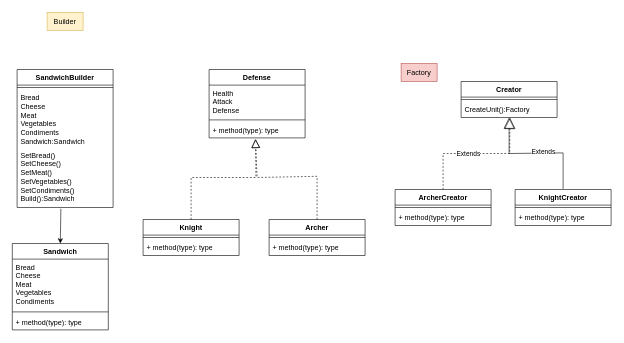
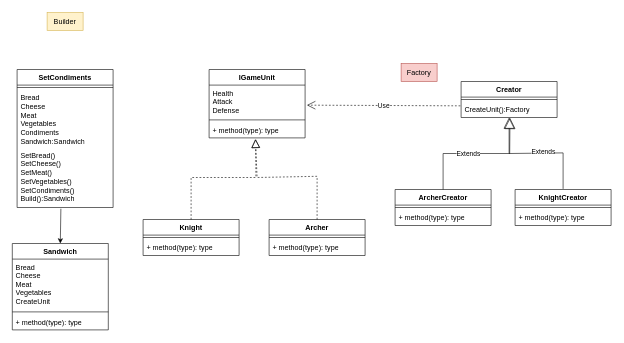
node "SandwichBuilder": label "SandwichBuilder" -> "SetCondiments"
node "Defense": label "Defense" -> "IGameUnit"
edge "CreateUnit():Factory" -> "Health Attack Defense": added, label "Use"
edge "ArcherCreator" -> "CreateUnit():Factory": style dashed -> solid
node "Bread Cheese Meat Vegetables Condiments": label "Bread Cheese Meat Vegetables Condiments" -> "Bread Cheese Meat Vegetables CreateUnit"
